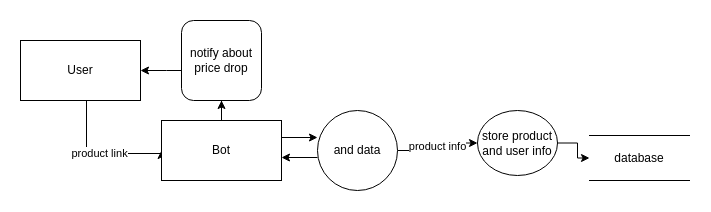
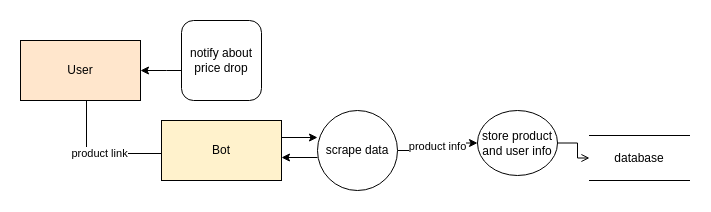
node "User": fillcolor #ffffff -> #ffe6cc
edge "Bot" -> "notify about price drop": removed
node "Bot": fillcolor #ffffff -> #fff2cc
node "and data": label "and data" -> "scrape data"
edge "User" -> "Bot": arrowhead classic -> none
edge "store product and user info" -> "database": arrowhead classic -> open
